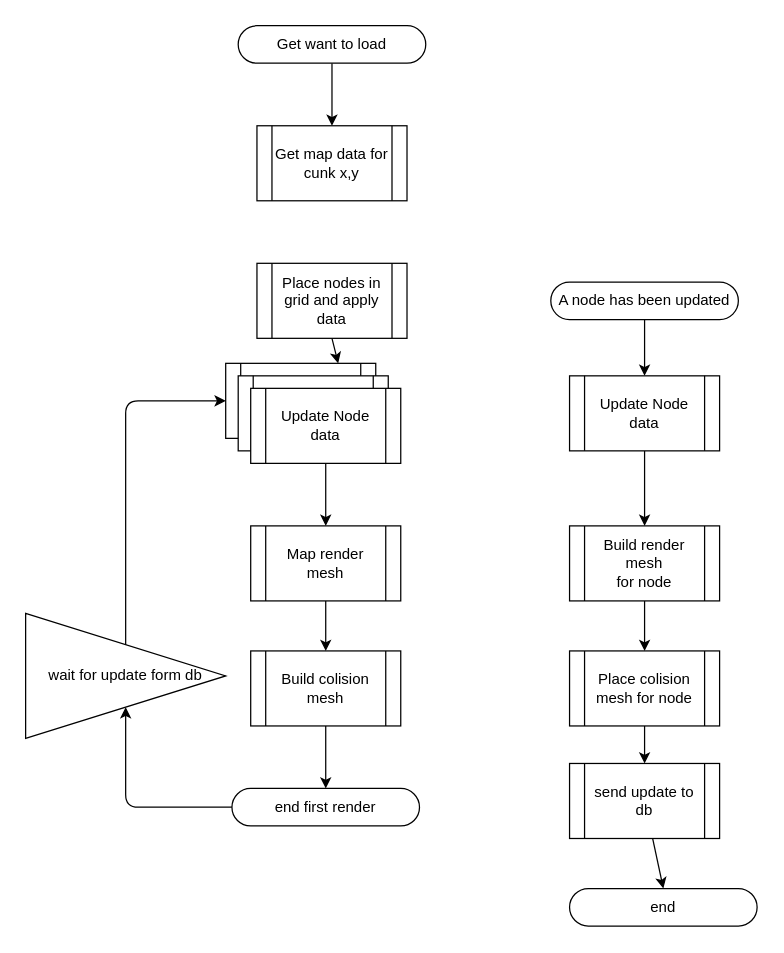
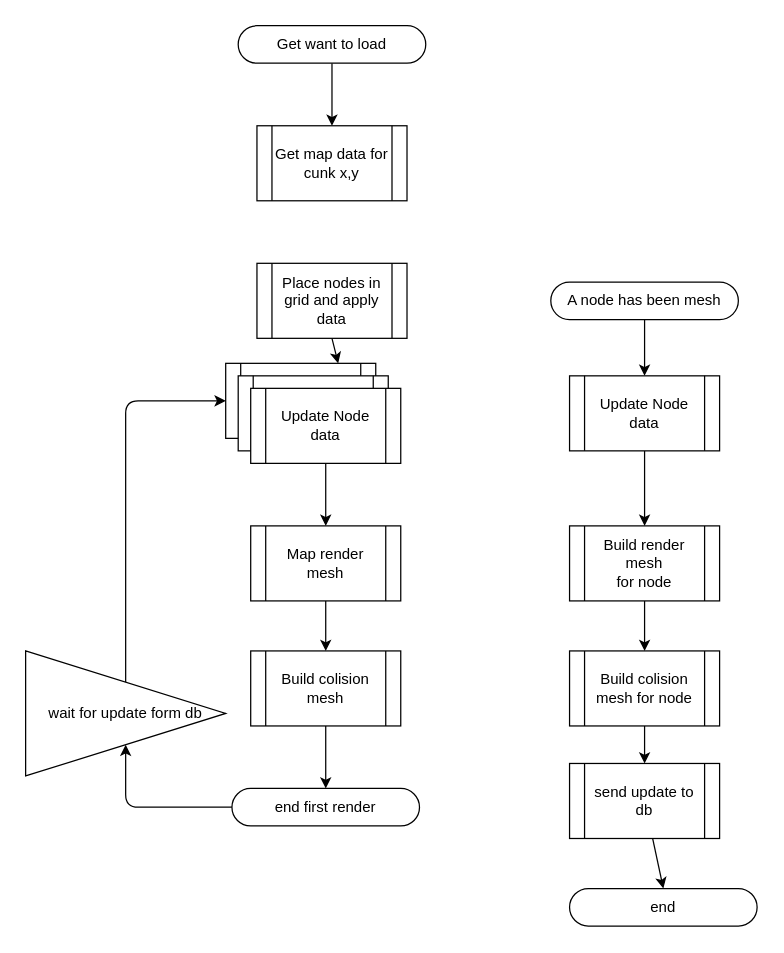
node "A node has been updated": label "A node has been updated" -> "A node has been mesh"
node "wait for update form db": moved (126, 676) -> (126, 713)
node "Place colision mesh for node": label "Place colision mesh for node" -> "Build colision mesh for node"
